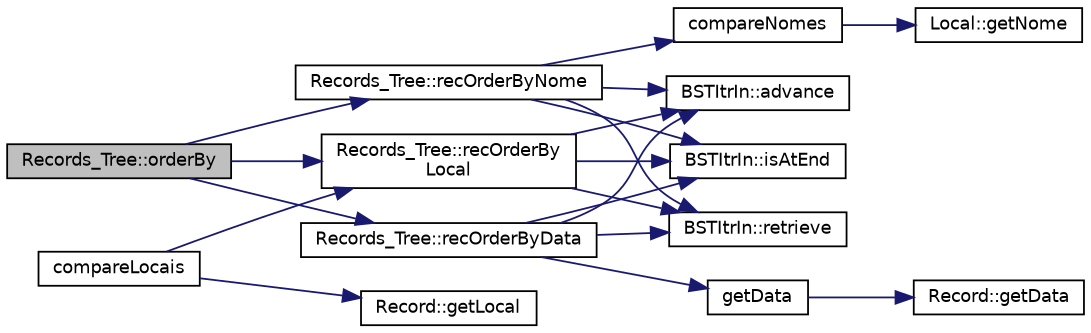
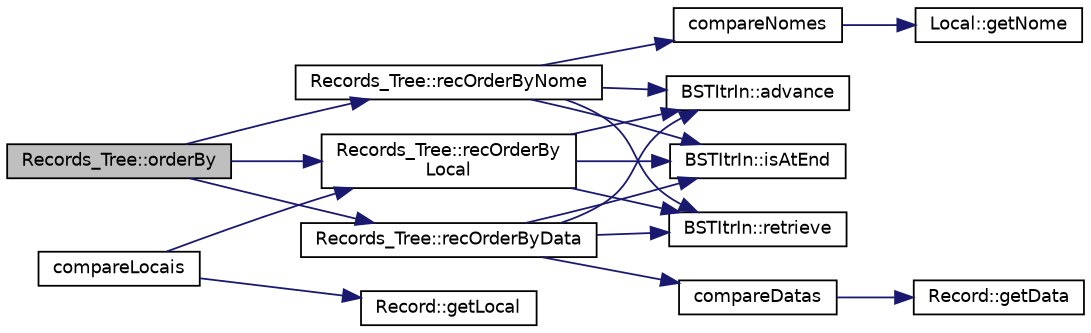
node "getData": label "getData" -> "compareDatas"
